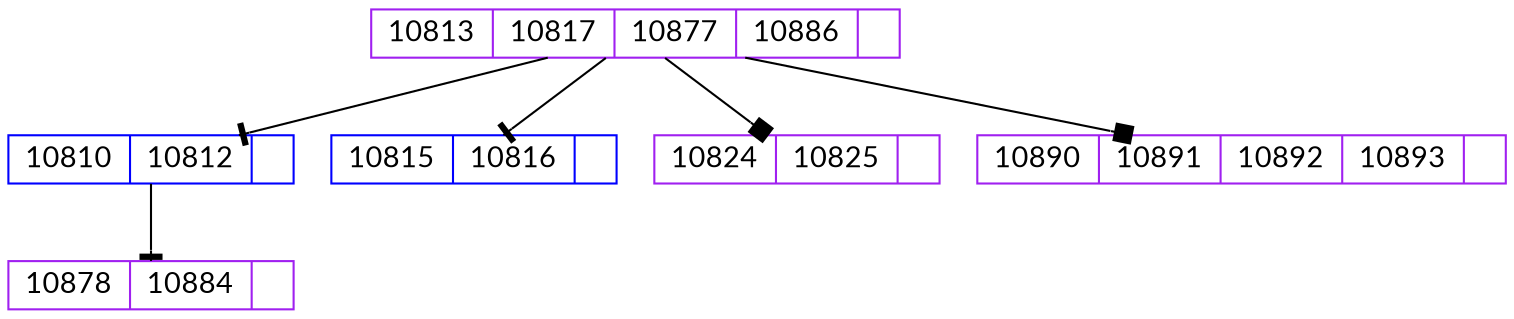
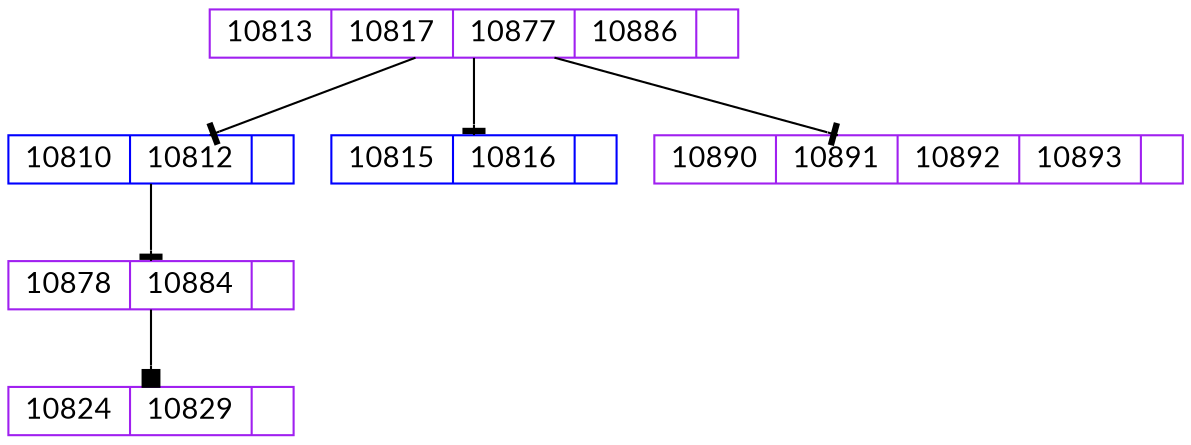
edge "10813" -> "10824": now "10878" -> "10824"
edge "10813" -> "10890": arrowhead box -> tee
node "10824": text "10825" -> "10829"
